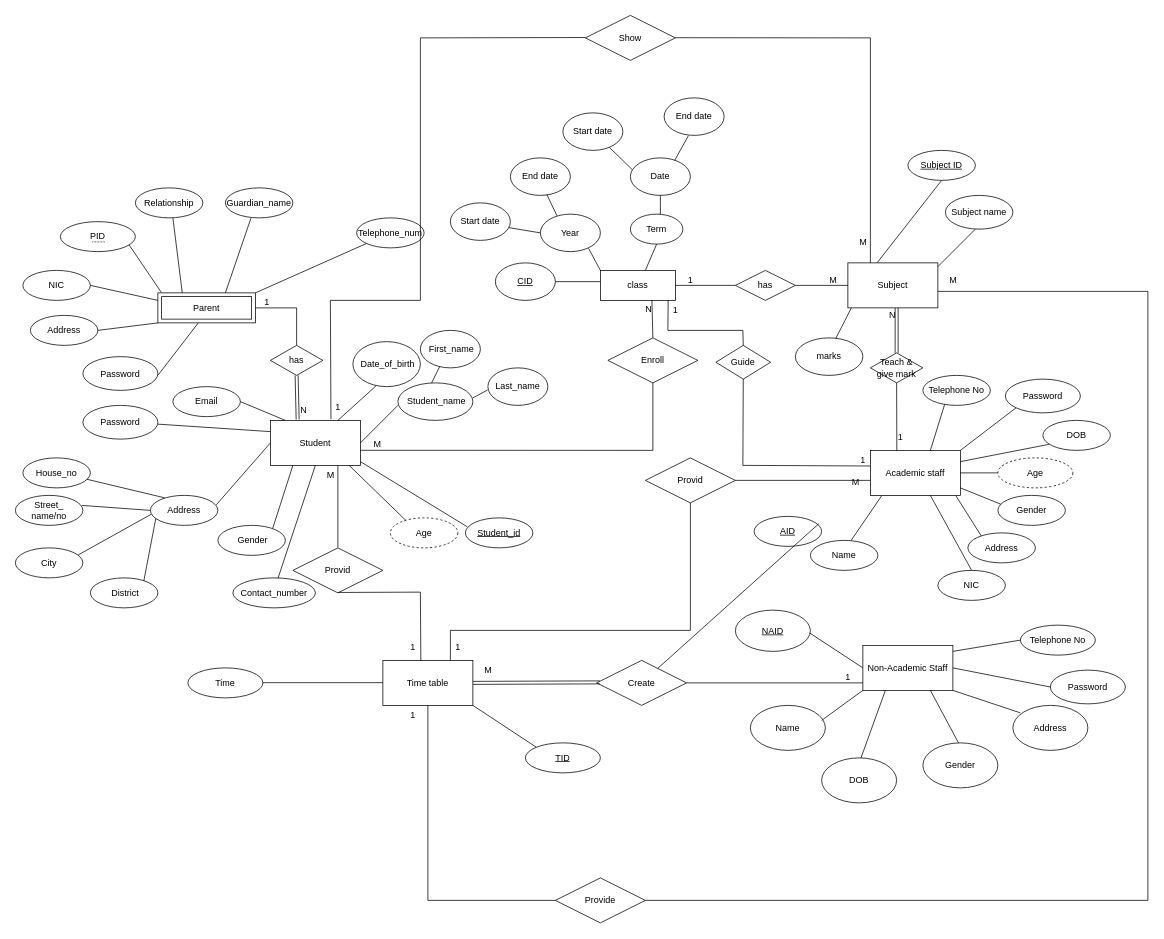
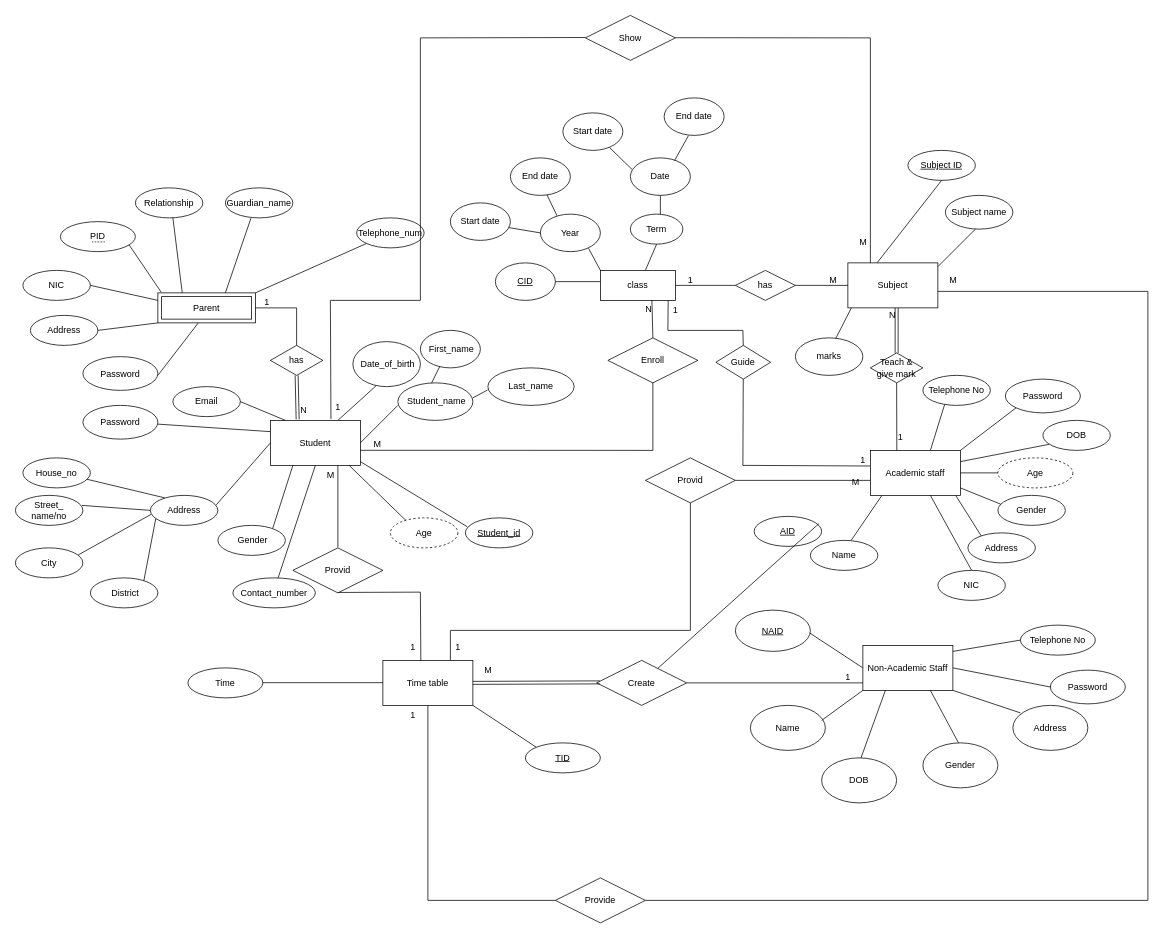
node "Last_name": size 60x38 -> 86x38
